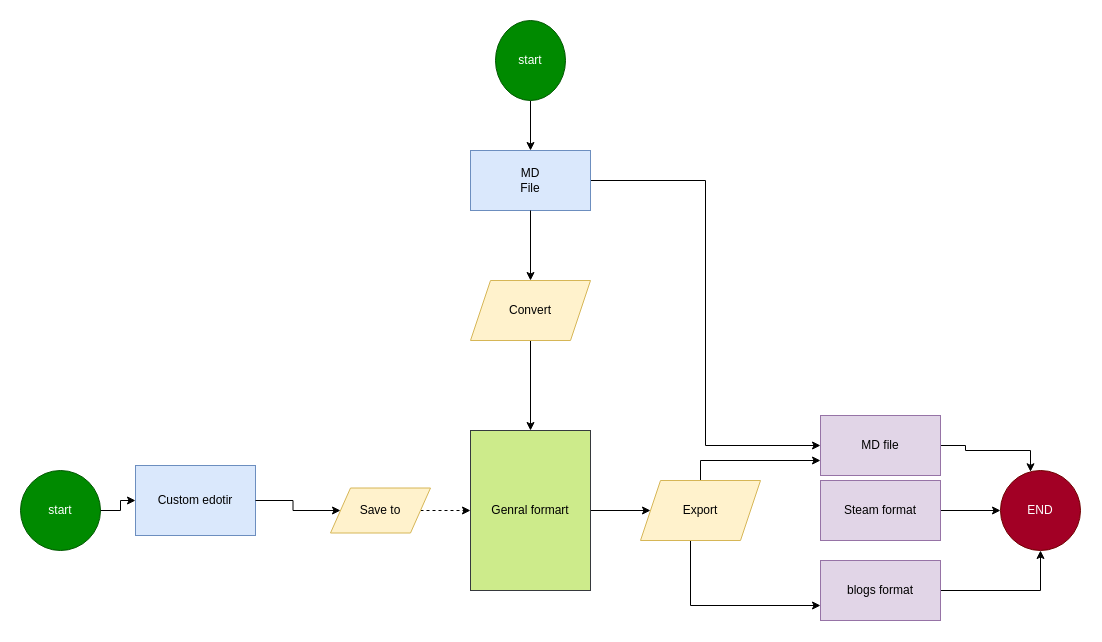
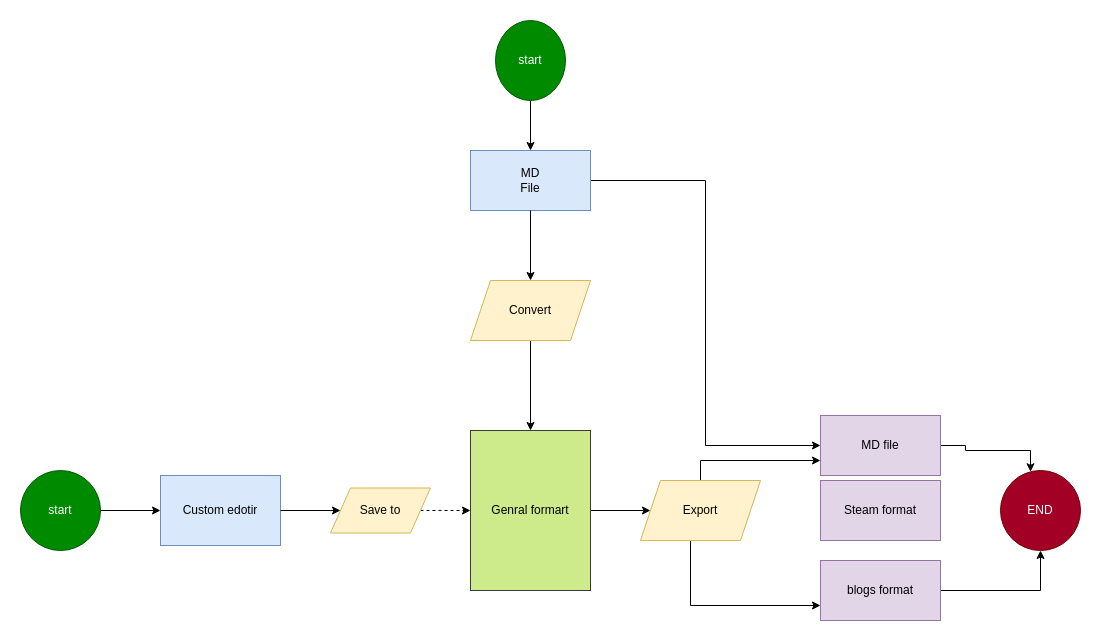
node "Custom edotir": moved (196, 501) -> (221, 511)
edge "Steam format" -> "END": removed
